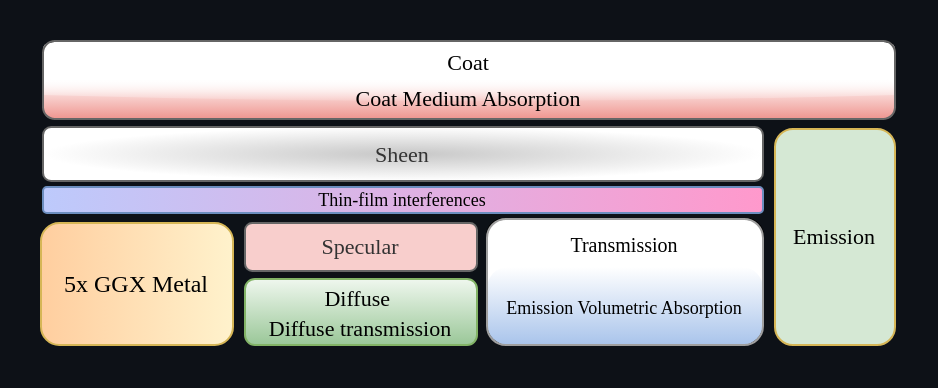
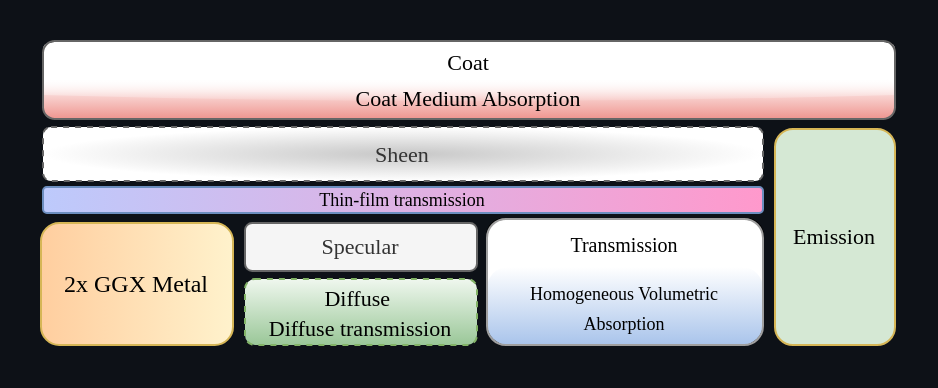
node "Sheen": style solid -> dashed
node "Thin-film interferences": label "Thin-film interferences" -> "Thin-film transmission"
node "Specular": fillcolor #f8cecc -> #f5f5f5
node "5x GGX Metal": label "5x GGX Metal" -> "2x GGX Metal"
node "Emission Volumetric Absorption": label "Emission Volumetric Absorption" -> "Homogeneous Volumetric Absorption"
node "Diffuse Diffuse transmission": style solid -> dashed
